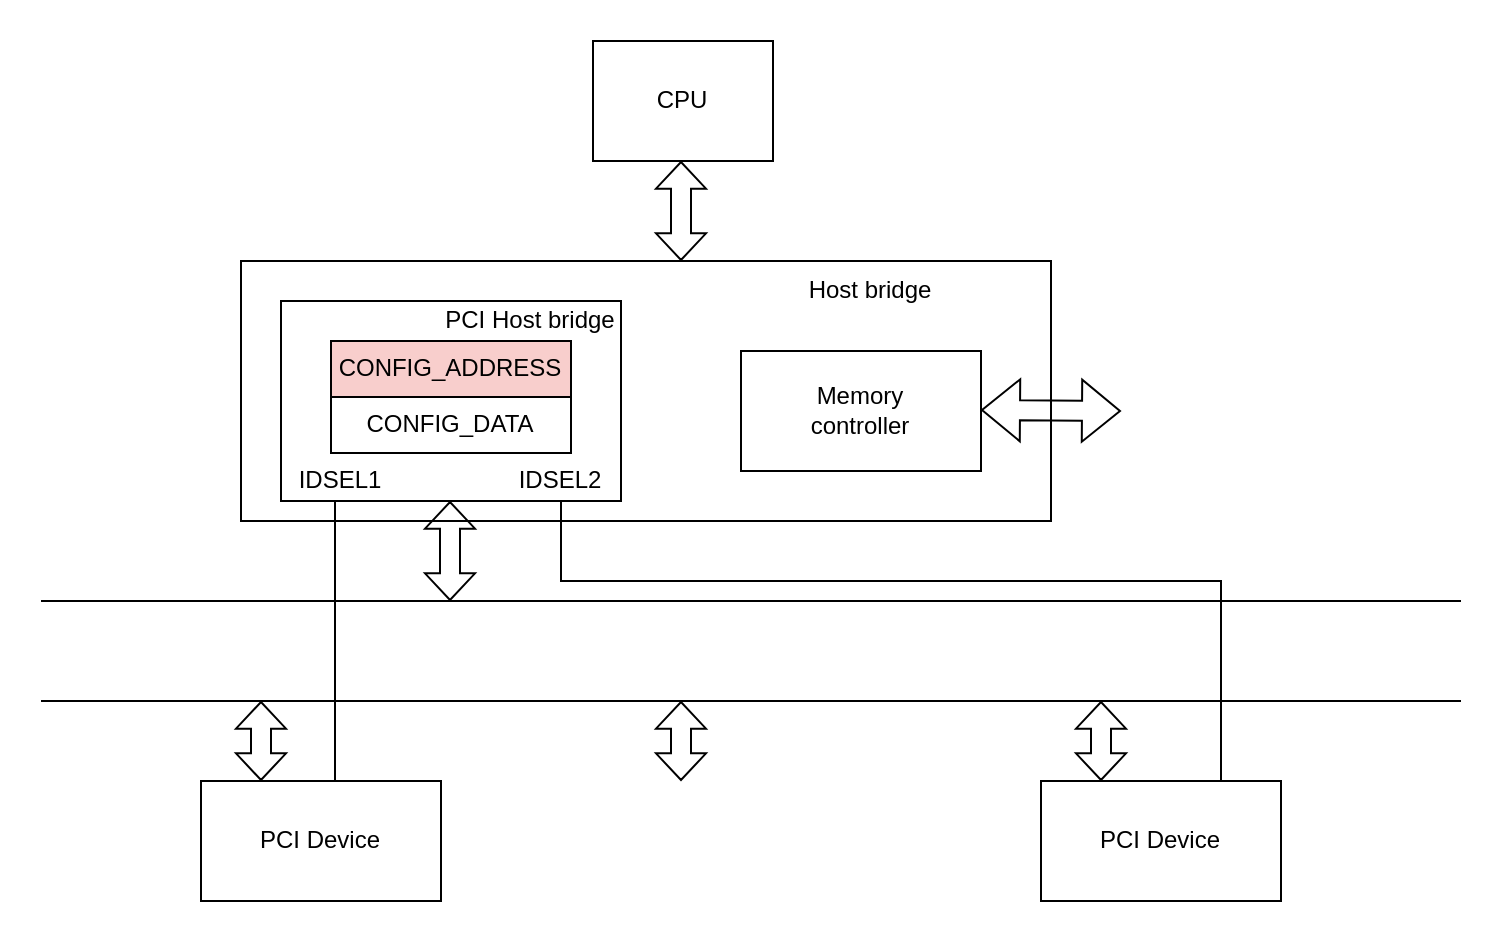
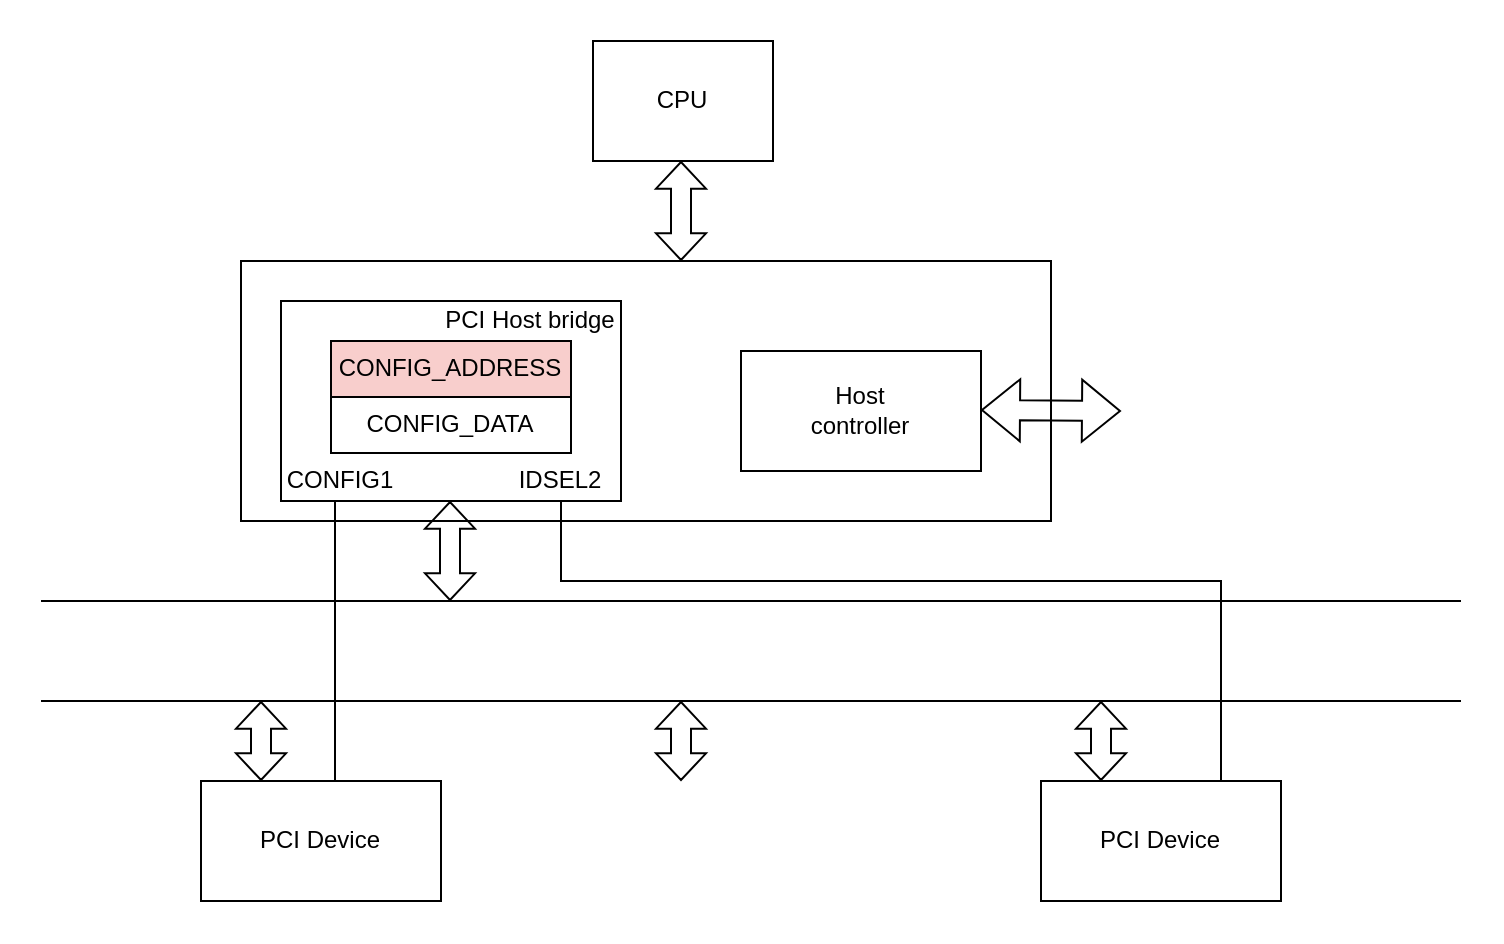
node "Host bridge": removed
node "Memory controller": label "Memory controller" -> "Host controller"
node "IDSEL1": label "IDSEL1" -> "CONFIG1"
